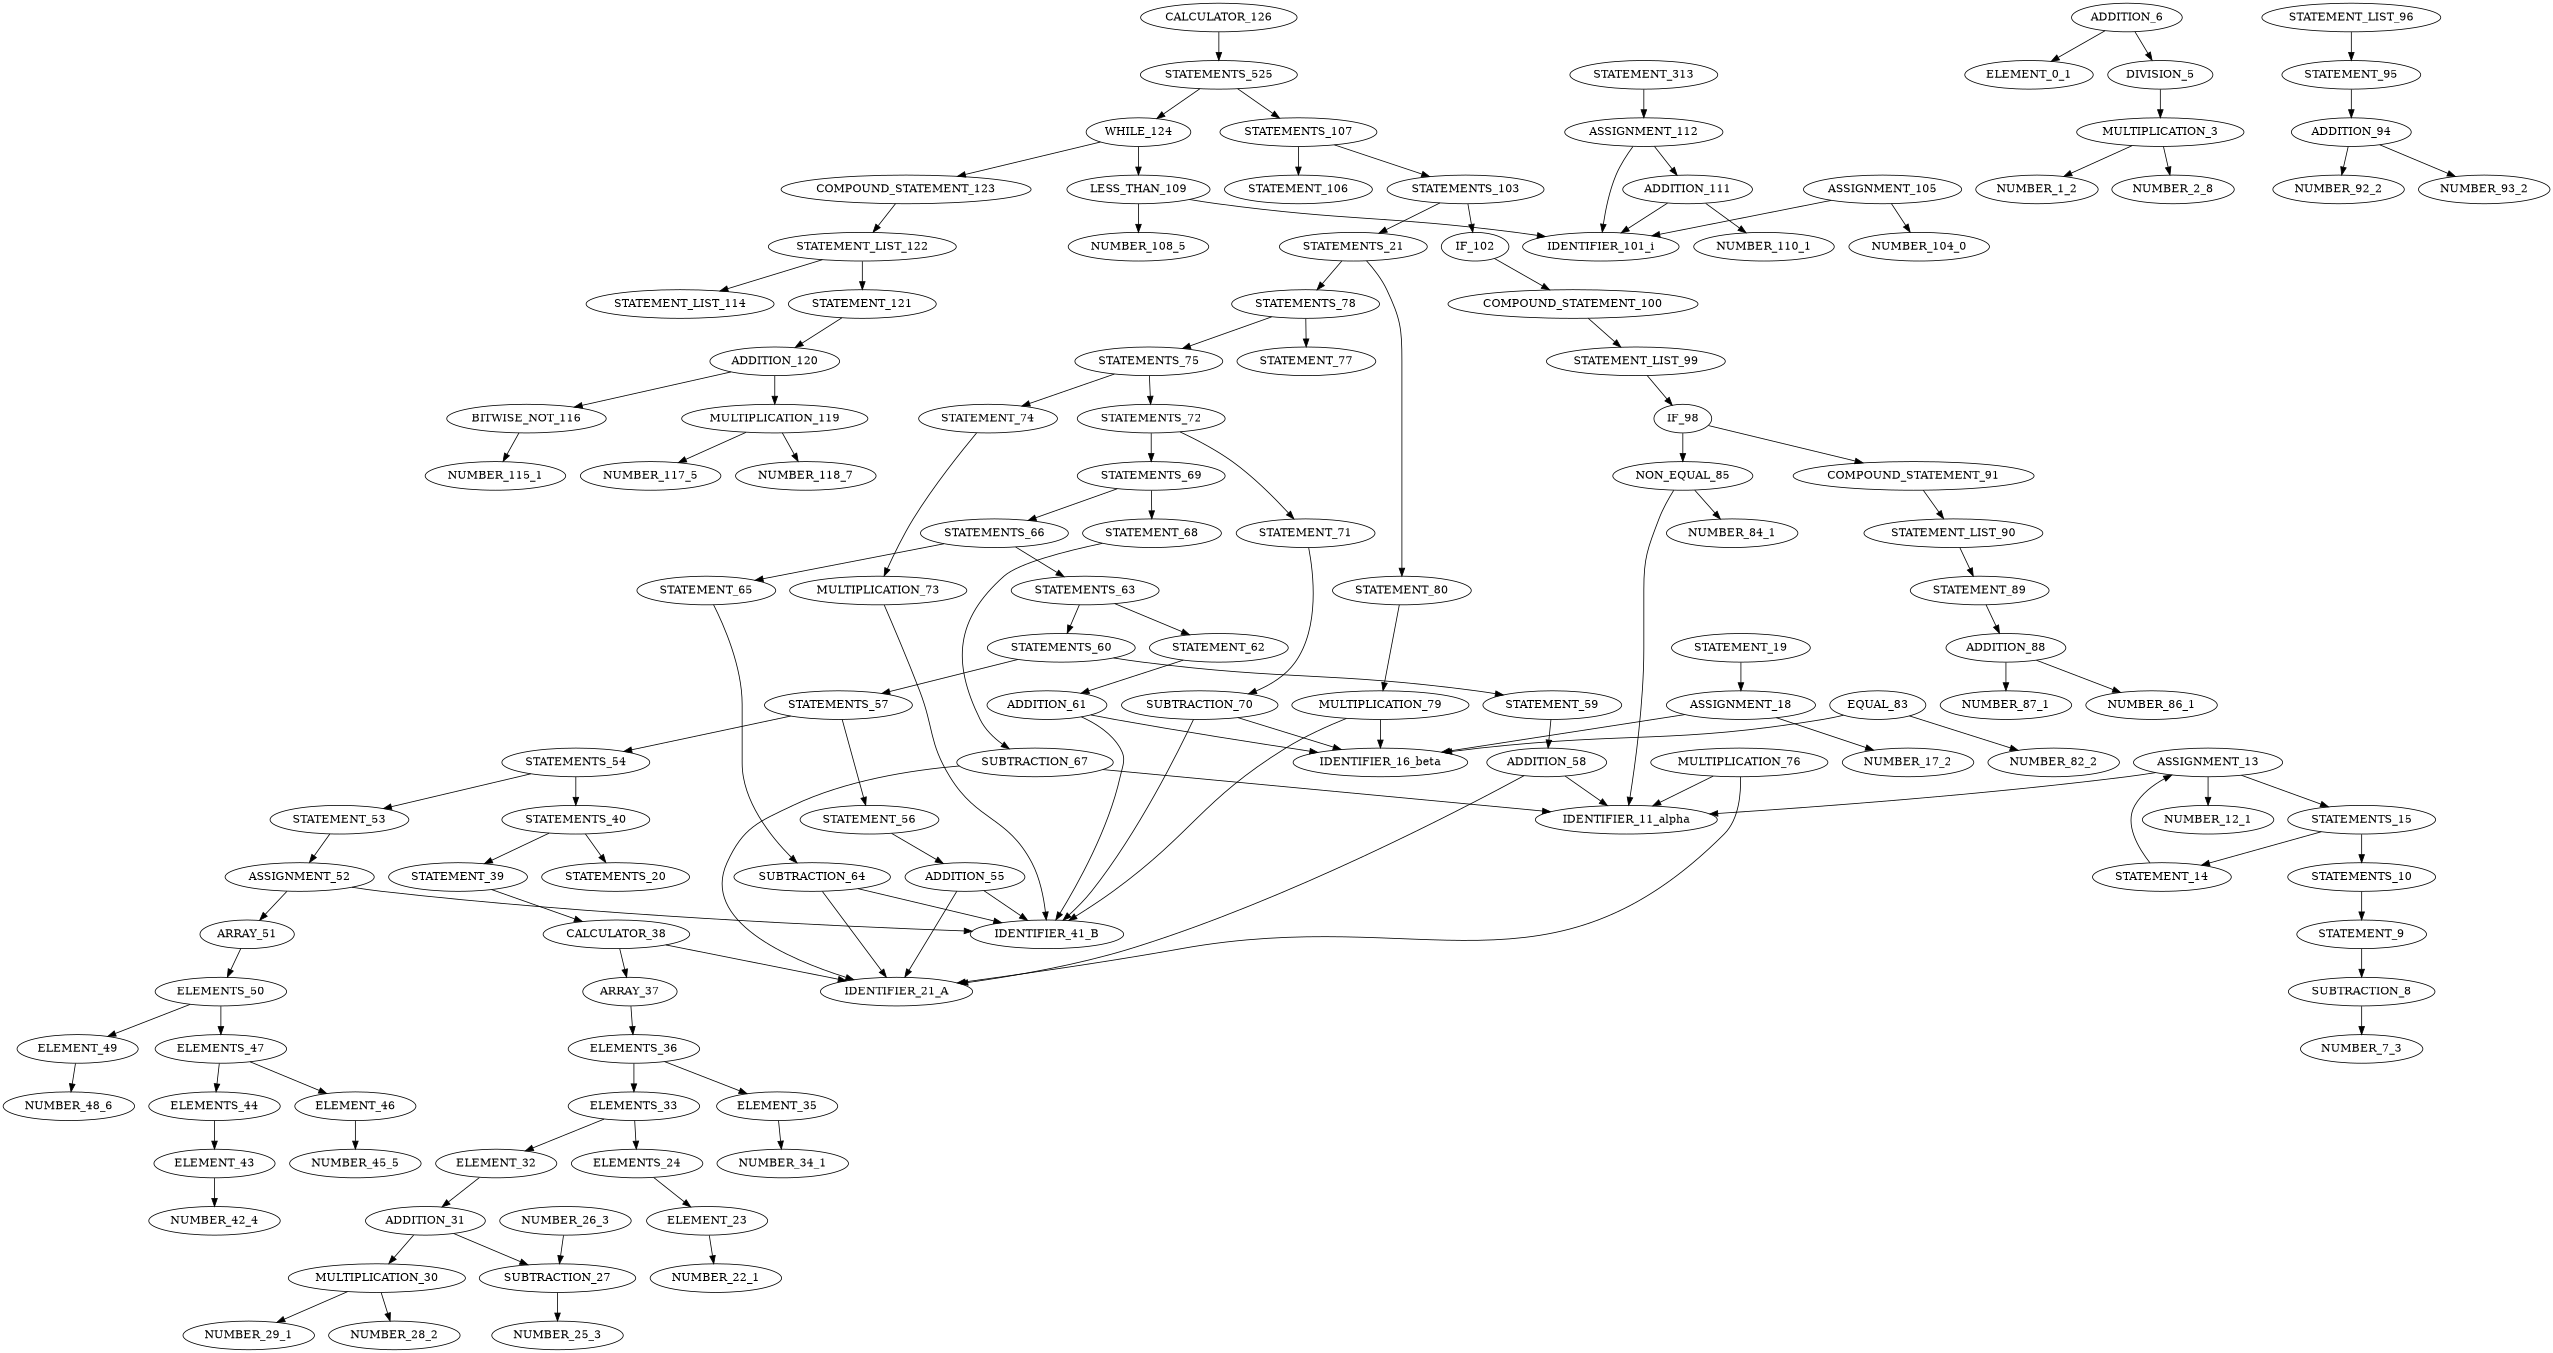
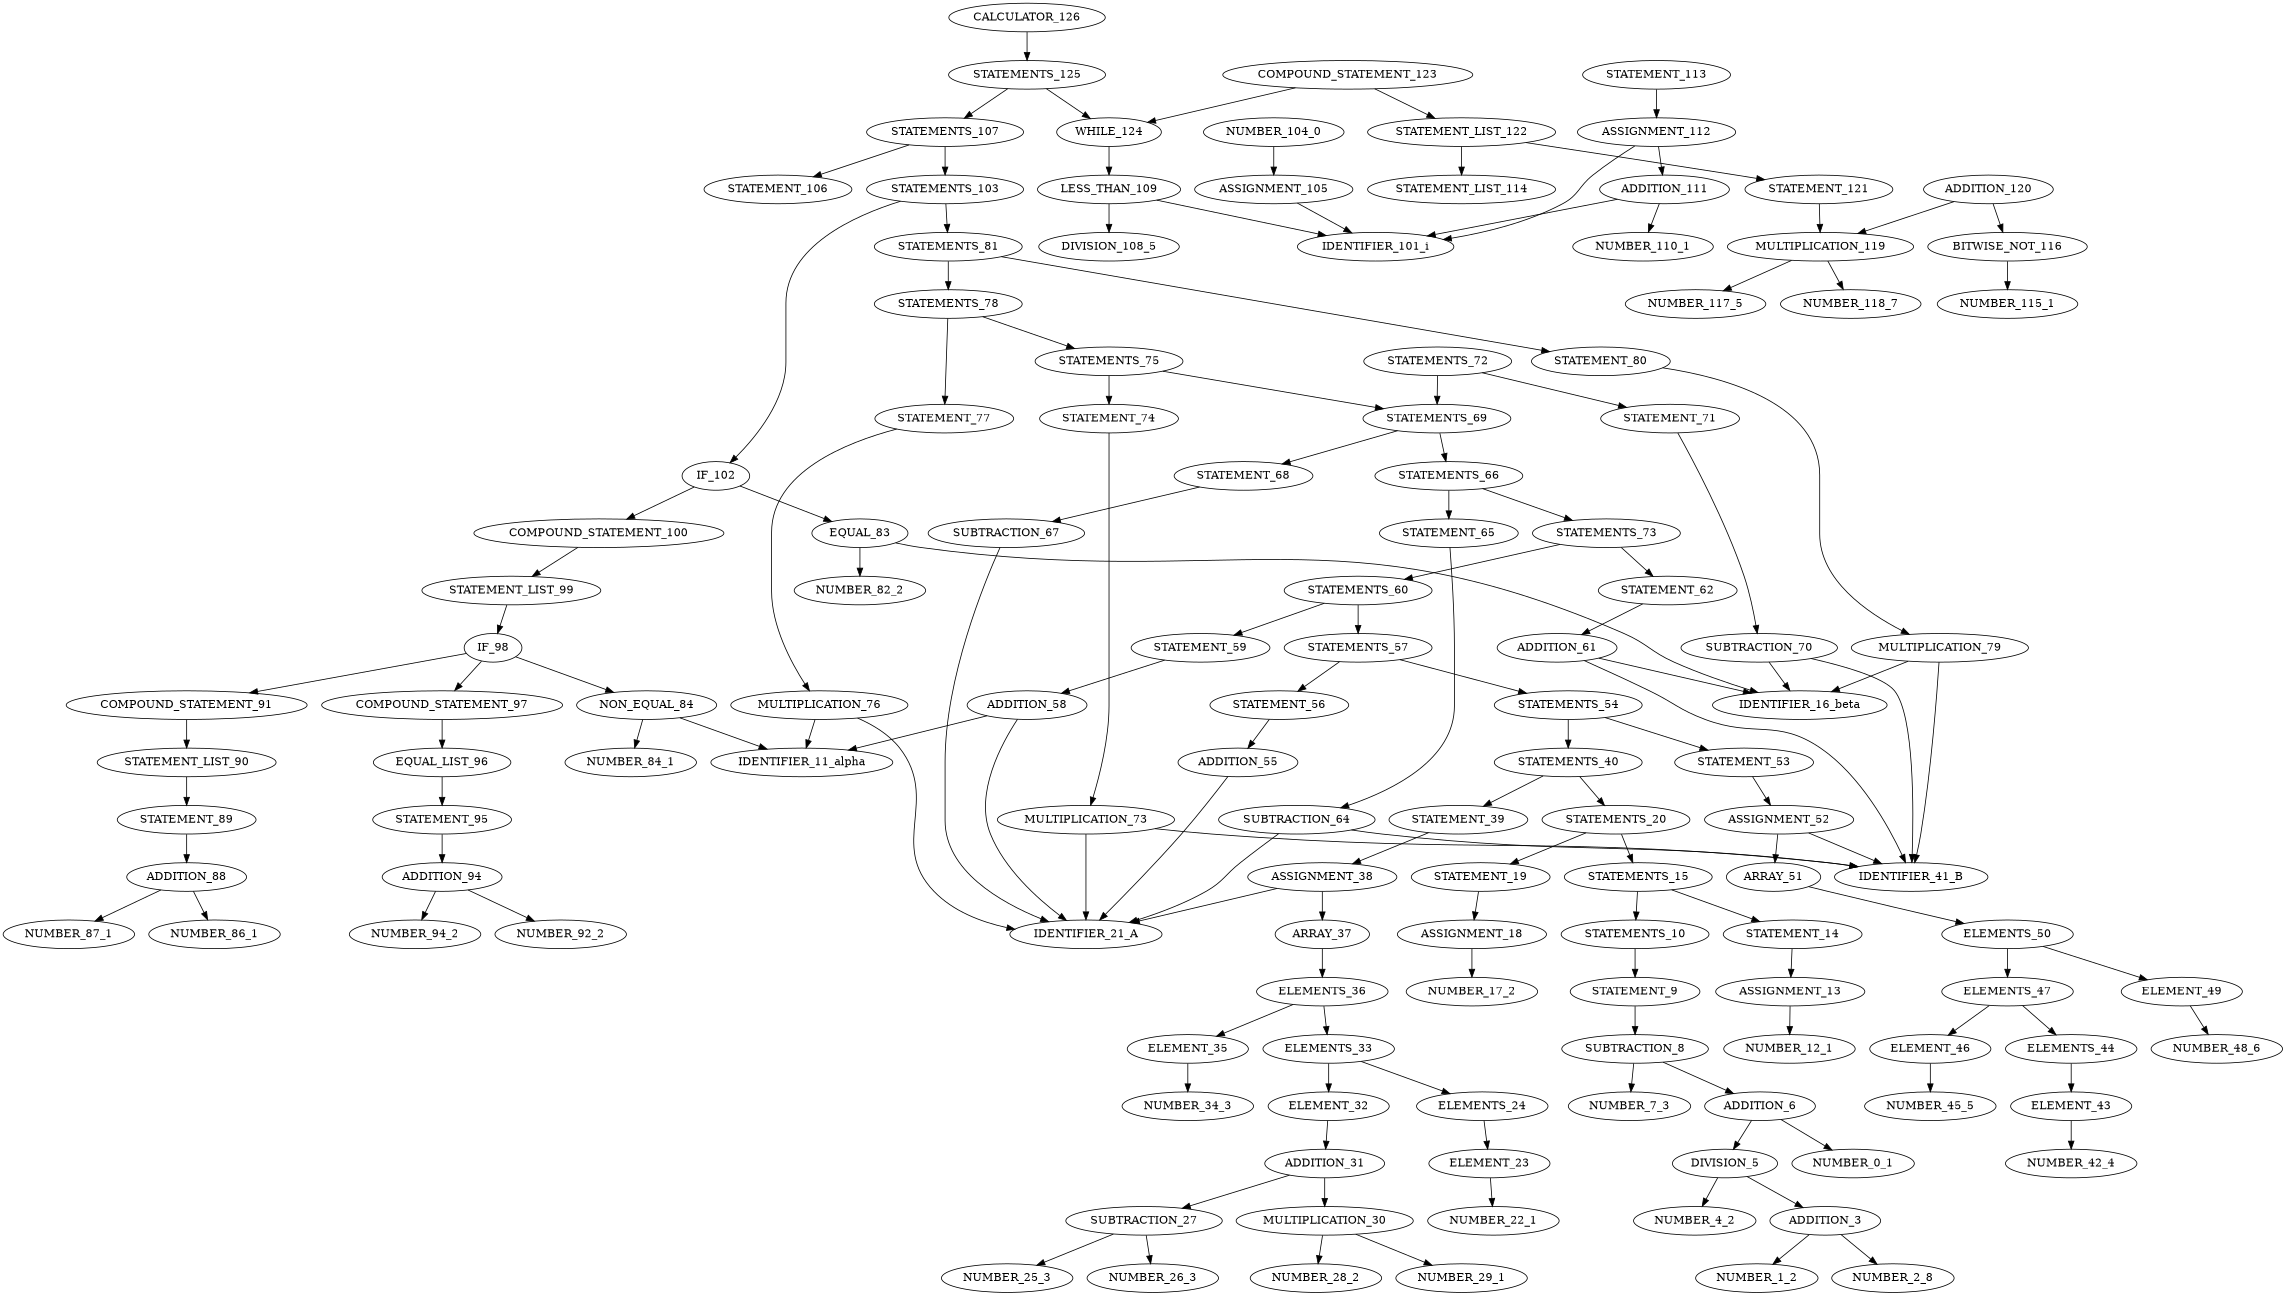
node "STATEMENT_LIST_96": label "STATEMENT_LIST_96" -> "EQUAL_LIST_96"
node "STATEMENTS_525": label "STATEMENTS_525" -> "STATEMENTS_125"
node "STATEMENT_313": label "STATEMENT_313" -> "STATEMENT_113"
node "ELEMENT_0_1": label "ELEMENT_0_1" -> "NUMBER_0_1"
node "MULTIPLICATION_3": label "MULTIPLICATION_3" -> "ADDITION_3"
edge "WHILE_124" -> "COMPOUND_STATEMENT_123": reversed
node "NUMBER_93_2": label "NUMBER_93_2" -> "NUMBER_94_2"
edge "ASSIGNMENT_105" -> "NUMBER_104_0": reversed
node "NUMBER_108_5": label "NUMBER_108_5" -> "DIVISION_108_5"
node "STATEMENTS_21": label "STATEMENTS_21" -> "STATEMENTS_81"
edge "STATEMENT_121" -> "ADDITION_120": now "STATEMENT_121" -> "MULTIPLICATION_119"
edge "STATEMENTS_75" -> "STATEMENTS_72": now "STATEMENTS_75" -> "STATEMENTS_69"
node "NON_EQUAL_85": label "NON_EQUAL_85" -> "NON_EQUAL_84"
edge "IF_102" -> "EQUAL_83": added
edge "STATEMENT_77" -> "MULTIPLICATION_76": added
node "STATEMENTS_63": label "STATEMENTS_63" -> "STATEMENTS_73"
node "COMPOUND_STATEMENT_97": added
edge "ASSIGNMENT_18" -> "IDENTIFIER_16_beta": removed
edge "SUBTRACTION_67" -> "IDENTIFIER_11_alpha": removed
edge "ASSIGNMENT_13" -> "STATEMENTS_15": now "STATEMENTS_20" -> "STATEMENTS_15"
edge "ASSIGNMENT_13" -> "IDENTIFIER_11_alpha": removed
edge "STATEMENTS_20" -> "STATEMENT_19": added
edge "MULTIPLICATION_73" -> "IDENTIFIER_21_A": added
edge "ADDITION_55" -> "IDENTIFIER_41_B": removed
node "CALCULATOR_38": label "CALCULATOR_38" -> "ASSIGNMENT_38"
edge "SUBTRACTION_8" -> "ADDITION_6": added
node "NUMBER_34_1": label "NUMBER_34_1" -> "NUMBER_34_3"
node "NUMBER_4_2": added
edge "NUMBER_26_3" -> "SUBTRACTION_27": reversed
